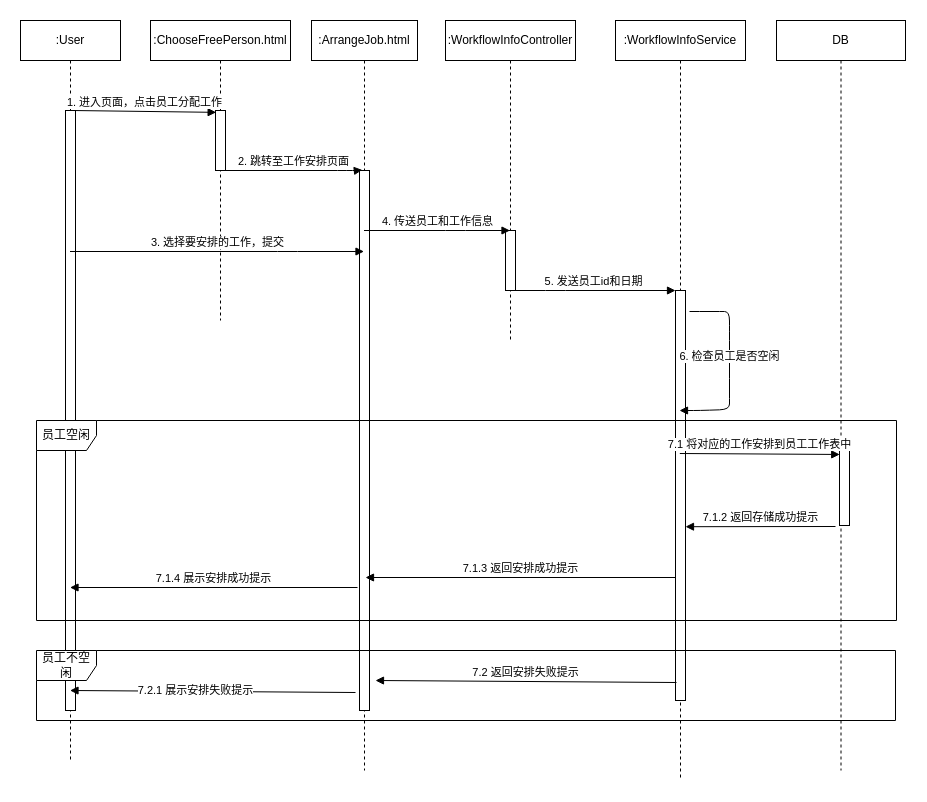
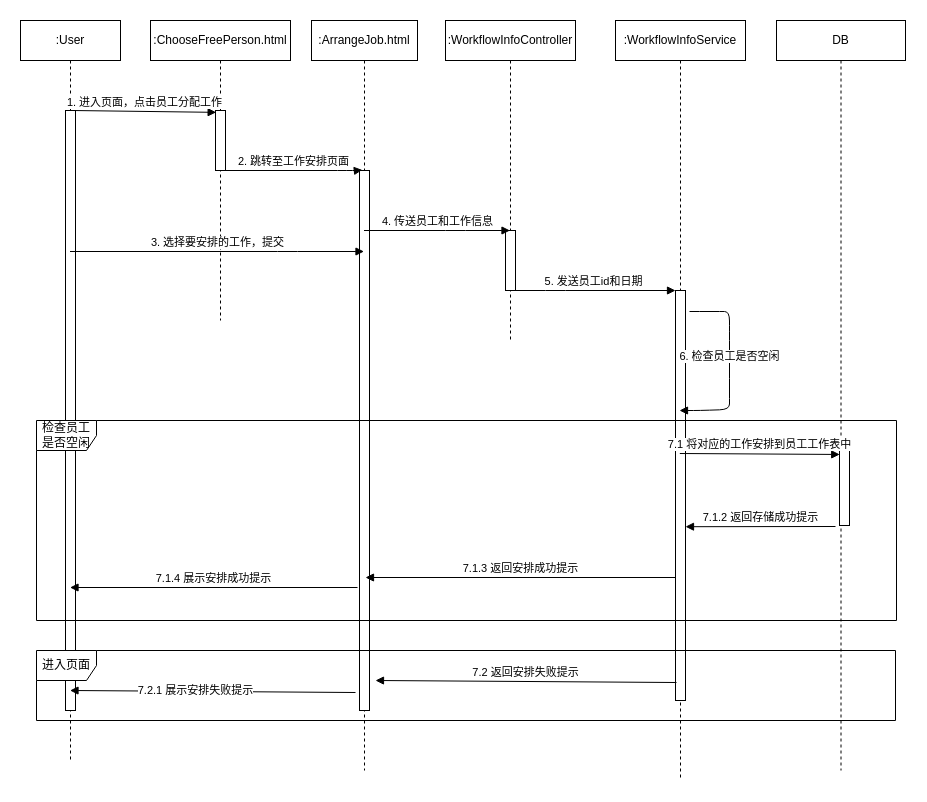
node "员工空闲": label "员工空闲" -> "检查员工是否空闲"
node "员工不空闲": label "员工不空闲" -> "进入页面"
